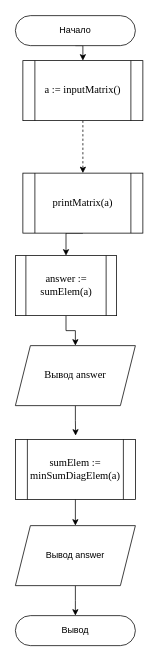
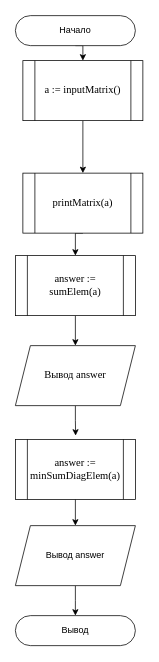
edge "a := inputMatrix()" -> "printMatrix(a)": style dashed -> solid
node "answer := sumElem(a)": size 101x60 -> 120x60
node "sumElem := minSumDiagElem(a)": label "sumElem := minSumDiagElem(a)" -> "answer := minSumDiagElem(a)"
